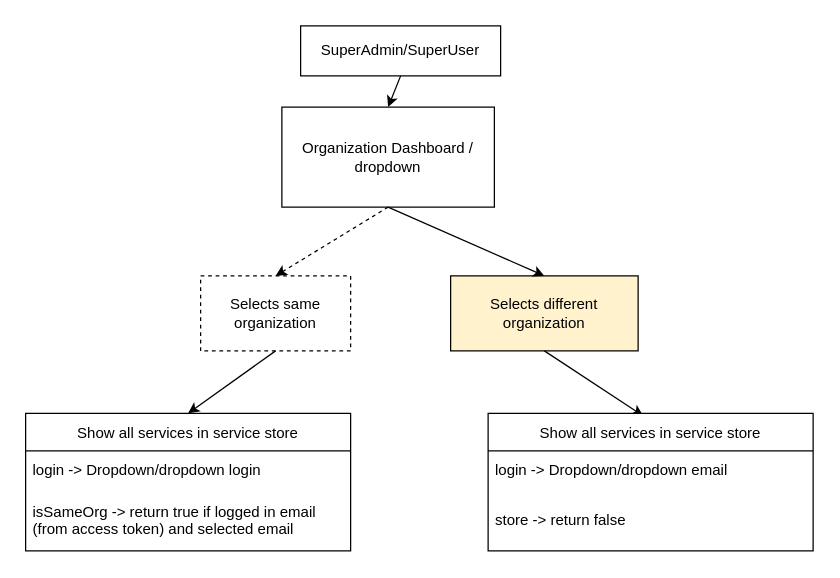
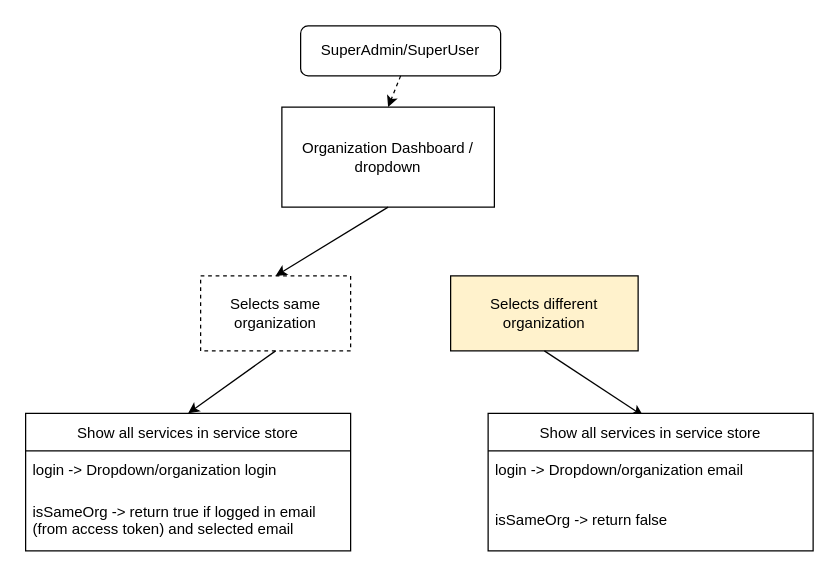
node "SuperAdmin/SuperUser": shape rectangle -> rounded rectangle
edge "SuperAdmin/SuperUser" -> "Organization Dashboard / dropdown": style solid -> dashed
edge "Organization Dashboard / dropdown" -> "Selects same organization": style dashed -> solid
edge "Organization Dashboard / dropdown" -> "Selects different organization": removed
node "login -> Dropdown/dropdown login": label "login -> Dropdown/dropdown login" -> "login -> Dropdown/organization login"
node "login -> Dropdown/dropdown email": label "login -> Dropdown/dropdown email" -> "login -> Dropdown/organization email"
node "store -> return false": label "store -> return false" -> "isSameOrg -> return false"
